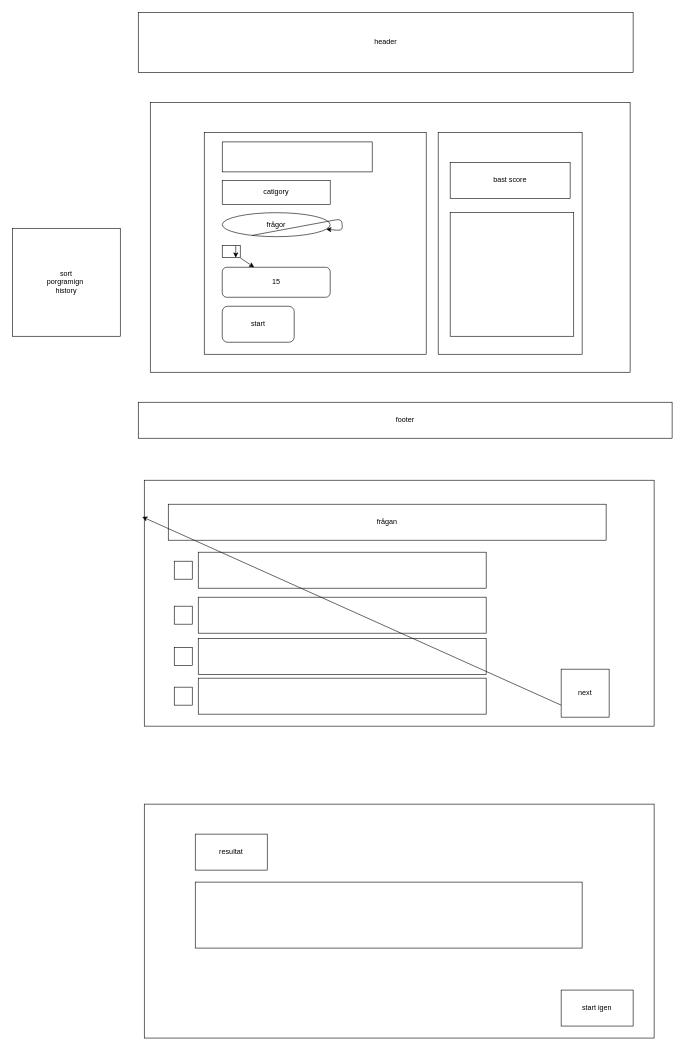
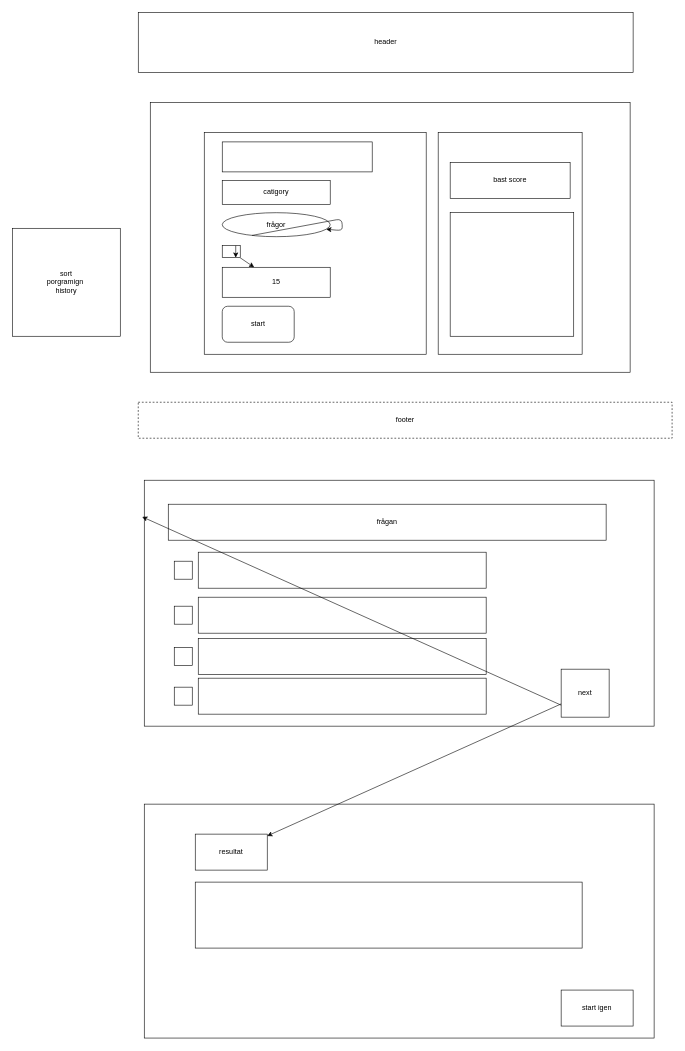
node "15": shape rounded rectangle -> rectangle
node "footer": style solid -> dashed
edge "next" -> "resultat": added
